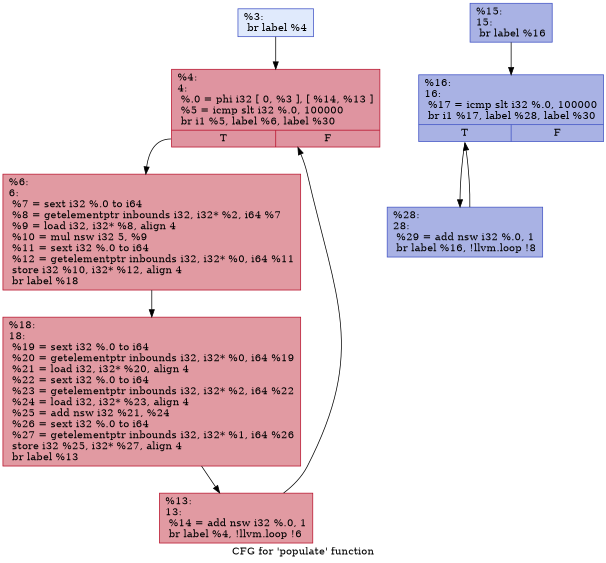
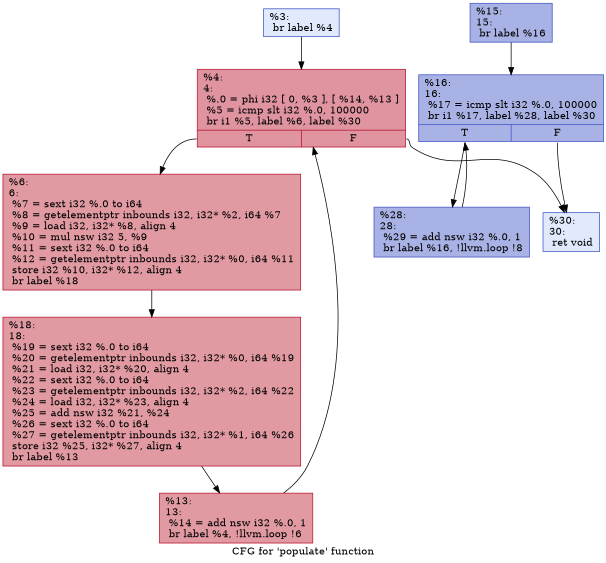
node "%30:": added
